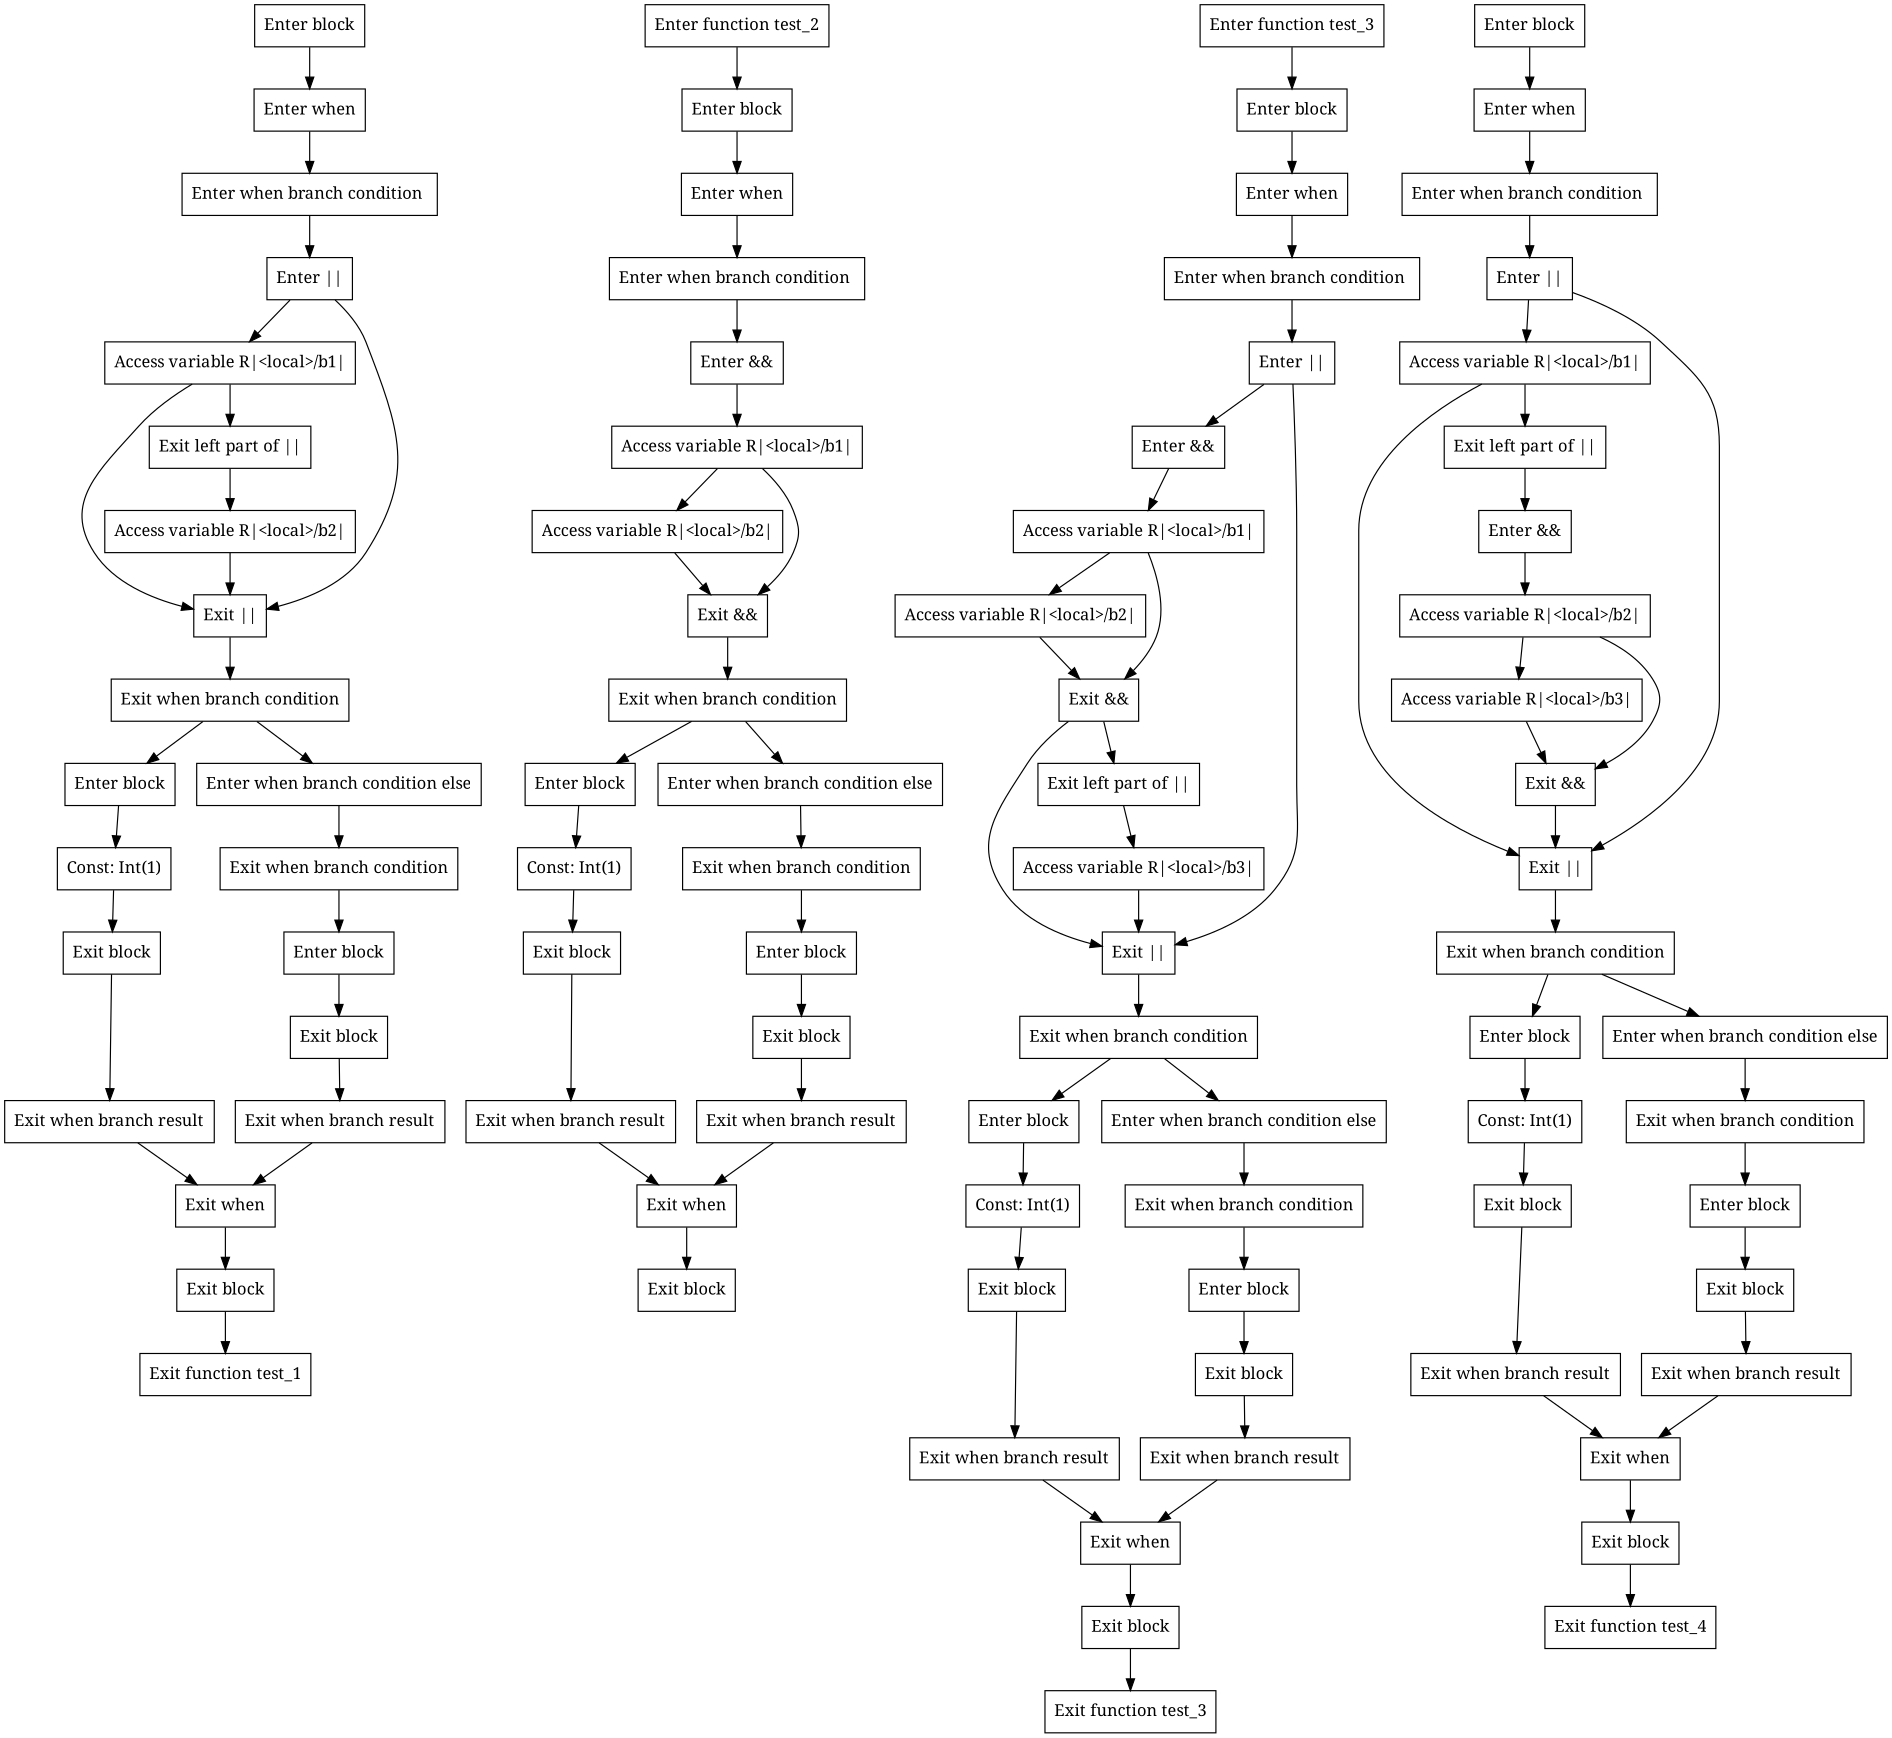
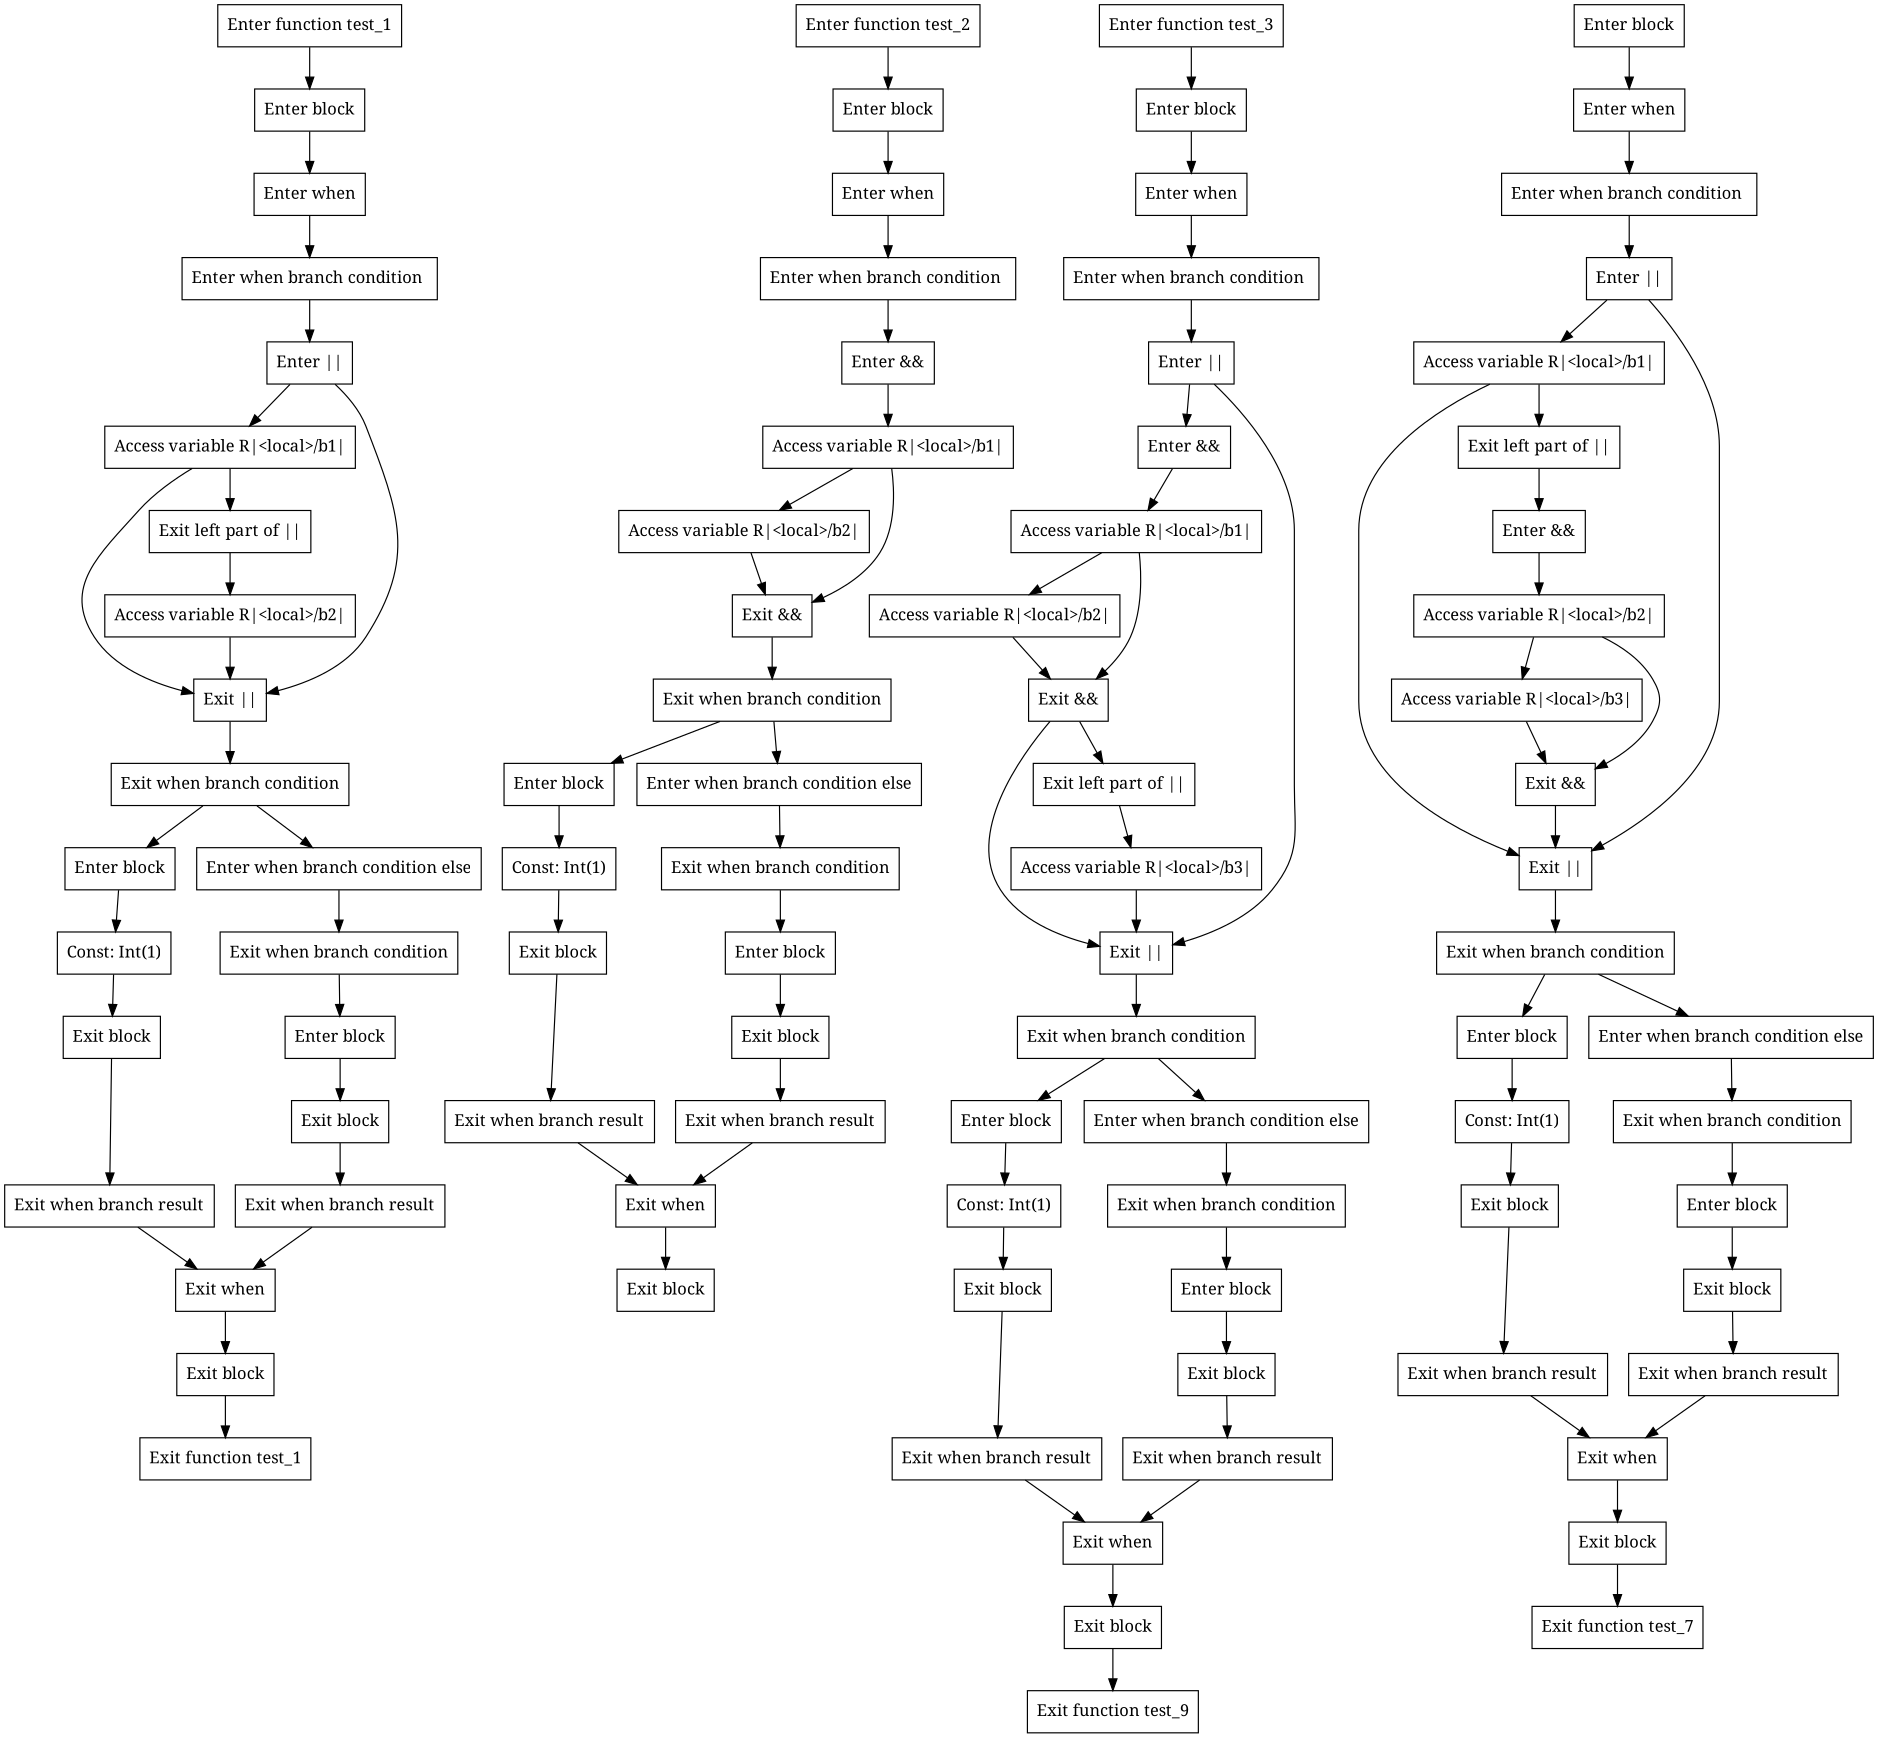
node "Enter function test_1": added
node "Exit function test_4": label "Exit function test_4" -> "Exit function test_7"
node "Exit function test_3": label "Exit function test_3" -> "Exit function test_9"
